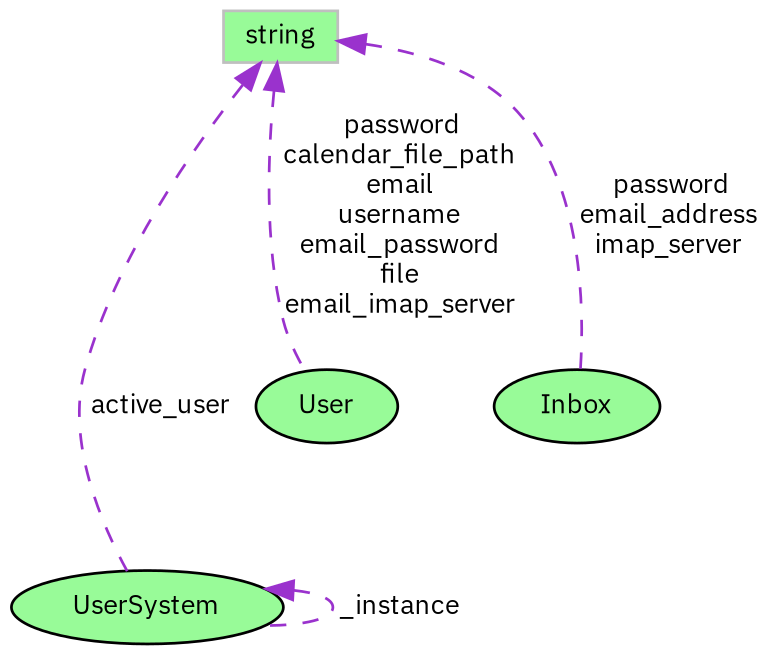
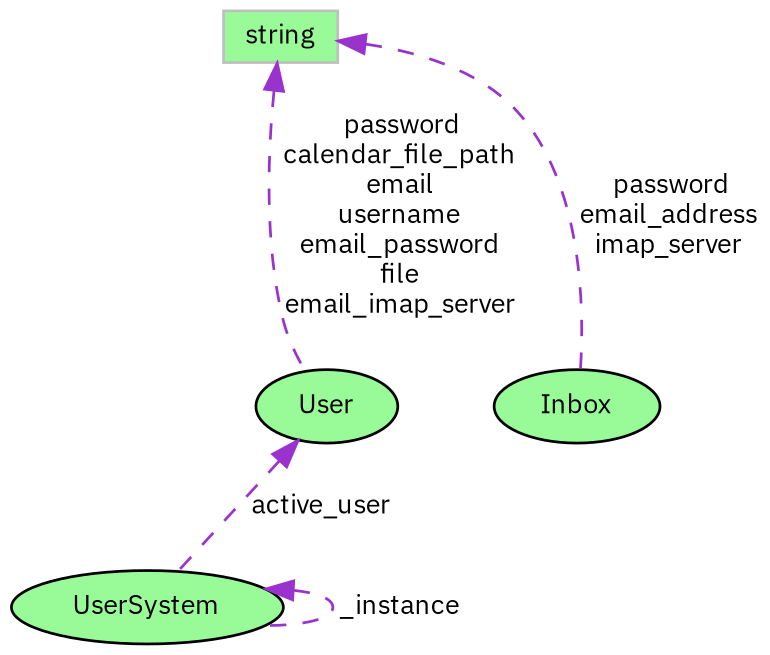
edge "UserSystem" -> "string": now "UserSystem" -> "User"
